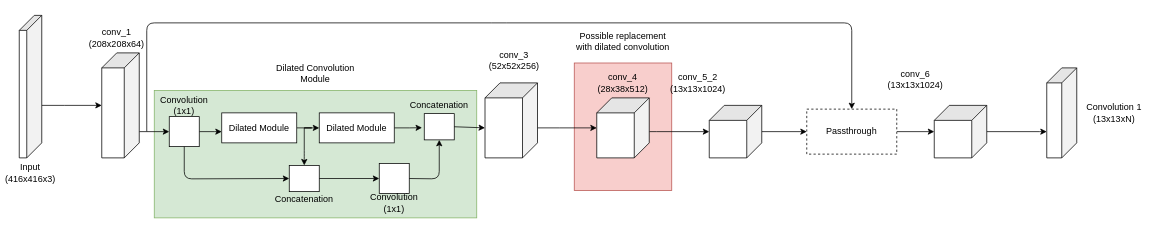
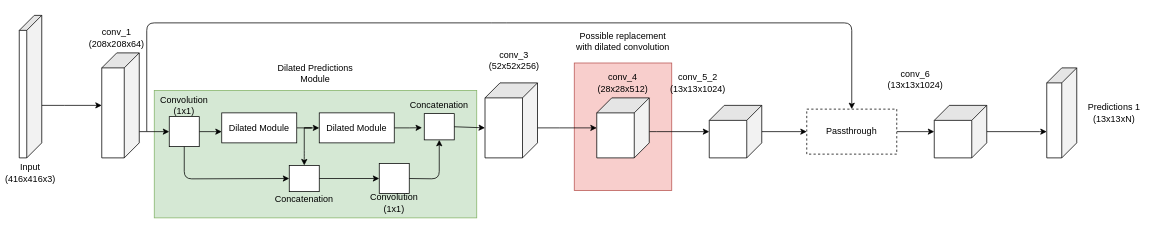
node "Dilated Convolution Module": label "Dilated Convolution Module" -> "Dilated Predictions Module"
node "conv_4 (28x38x512)": label "conv_4 (28x38x512)" -> "conv_4 (28x28x512)"
node "Convolution 1 (13x13xN)": label "Convolution 1 (13x13xN)" -> "Predictions 1 (13x13xN)"
